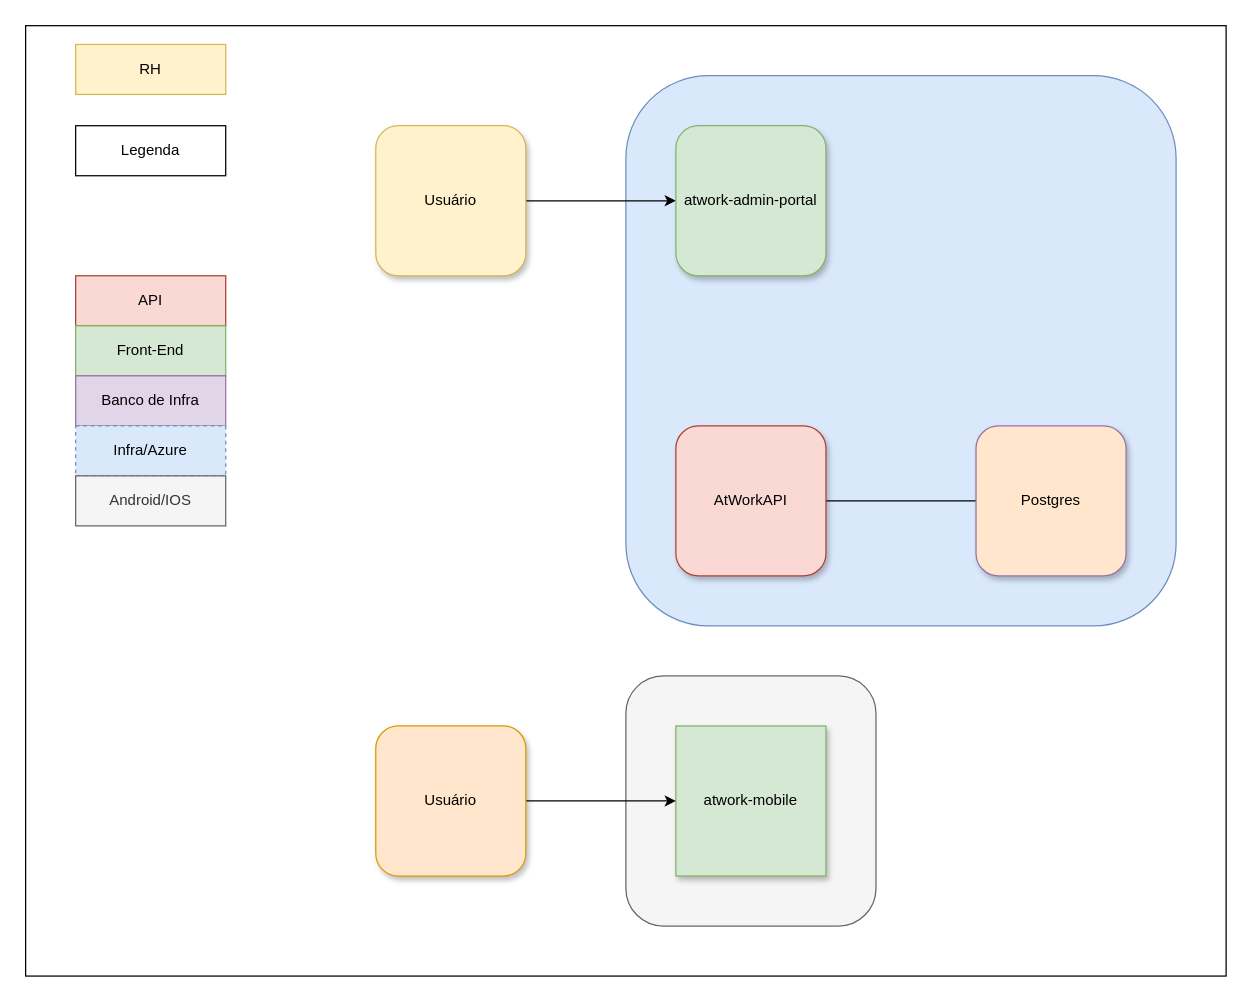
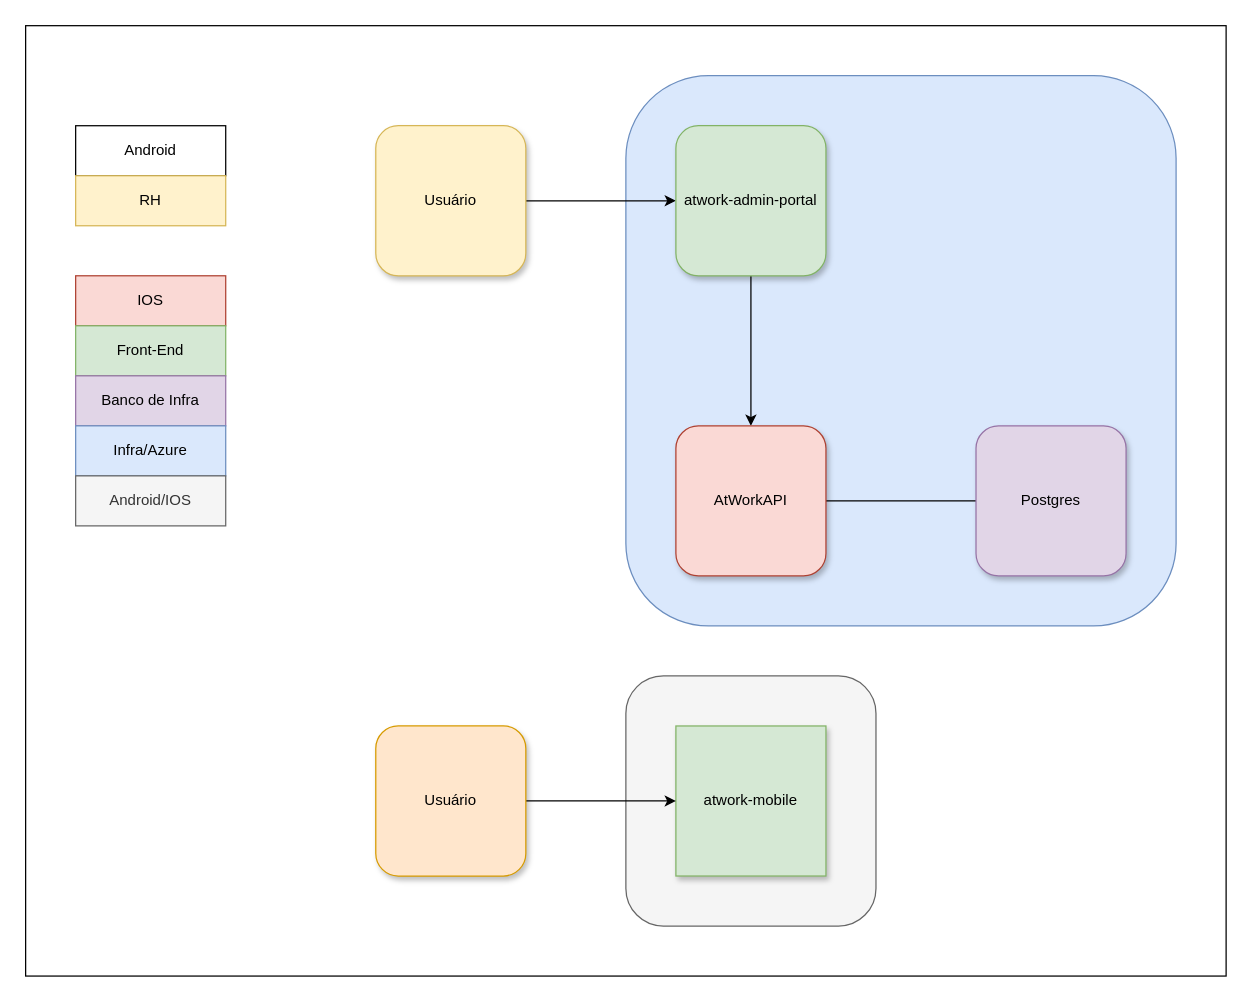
node "RH": moved (151, 69) -> (151, 201)
node "Legenda": label "Legenda" -> "Android"
node "API": label "API" -> "IOS"
edge "atwork-admin-portal" -> "AtWorkAPI": added
node "Infra/Azure": style dashed -> solid
node "Postgres": fillcolor #ffe6cc -> #e1d5e7
